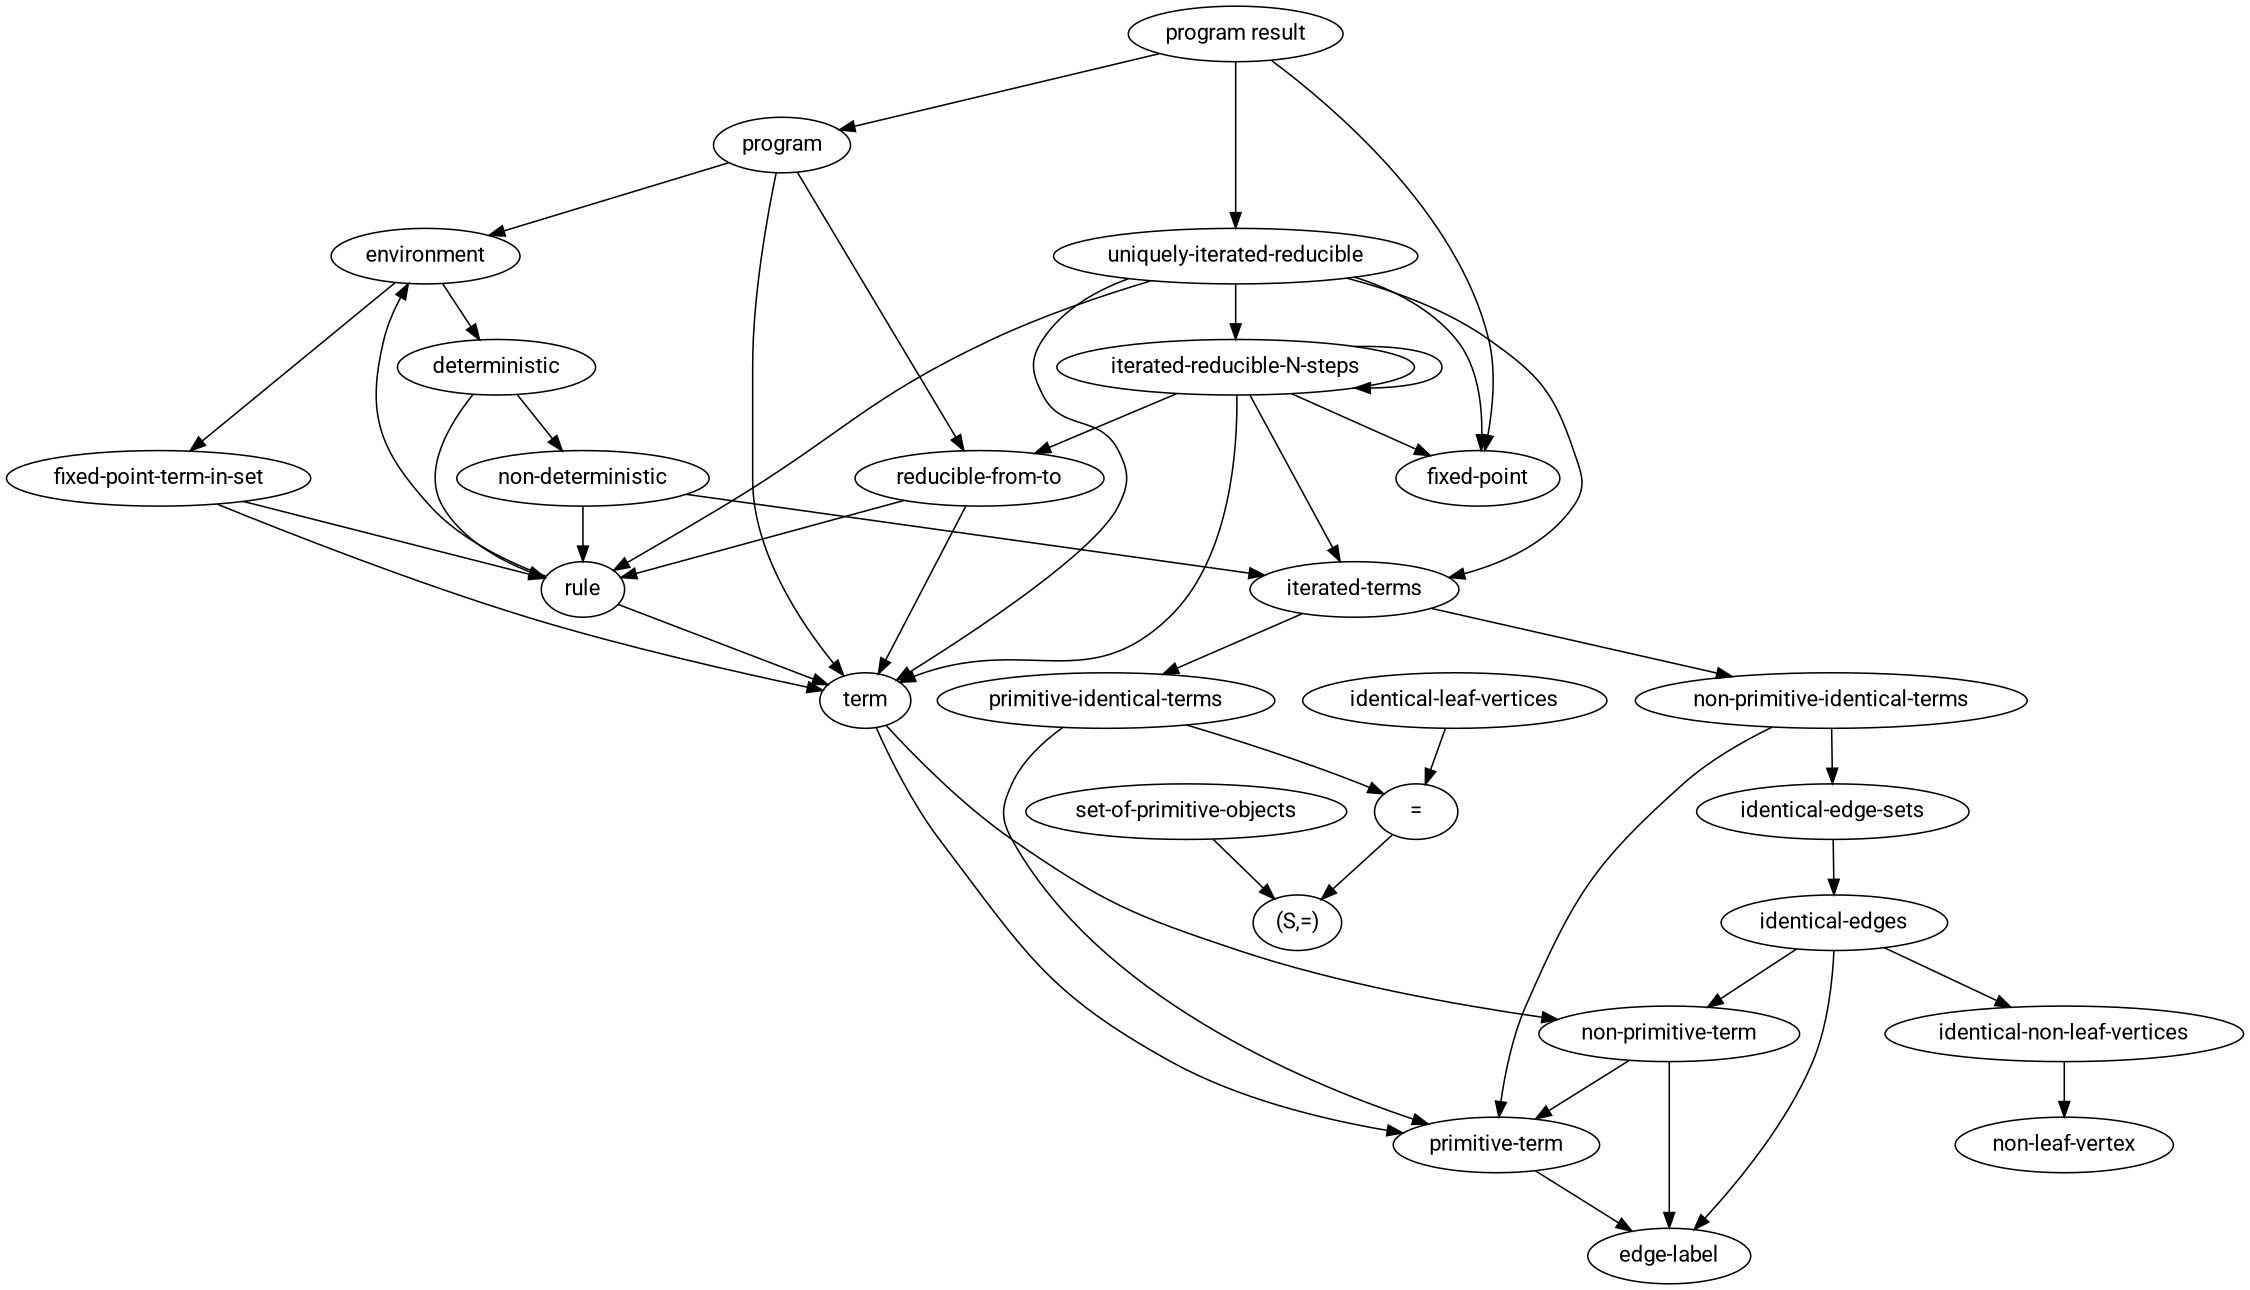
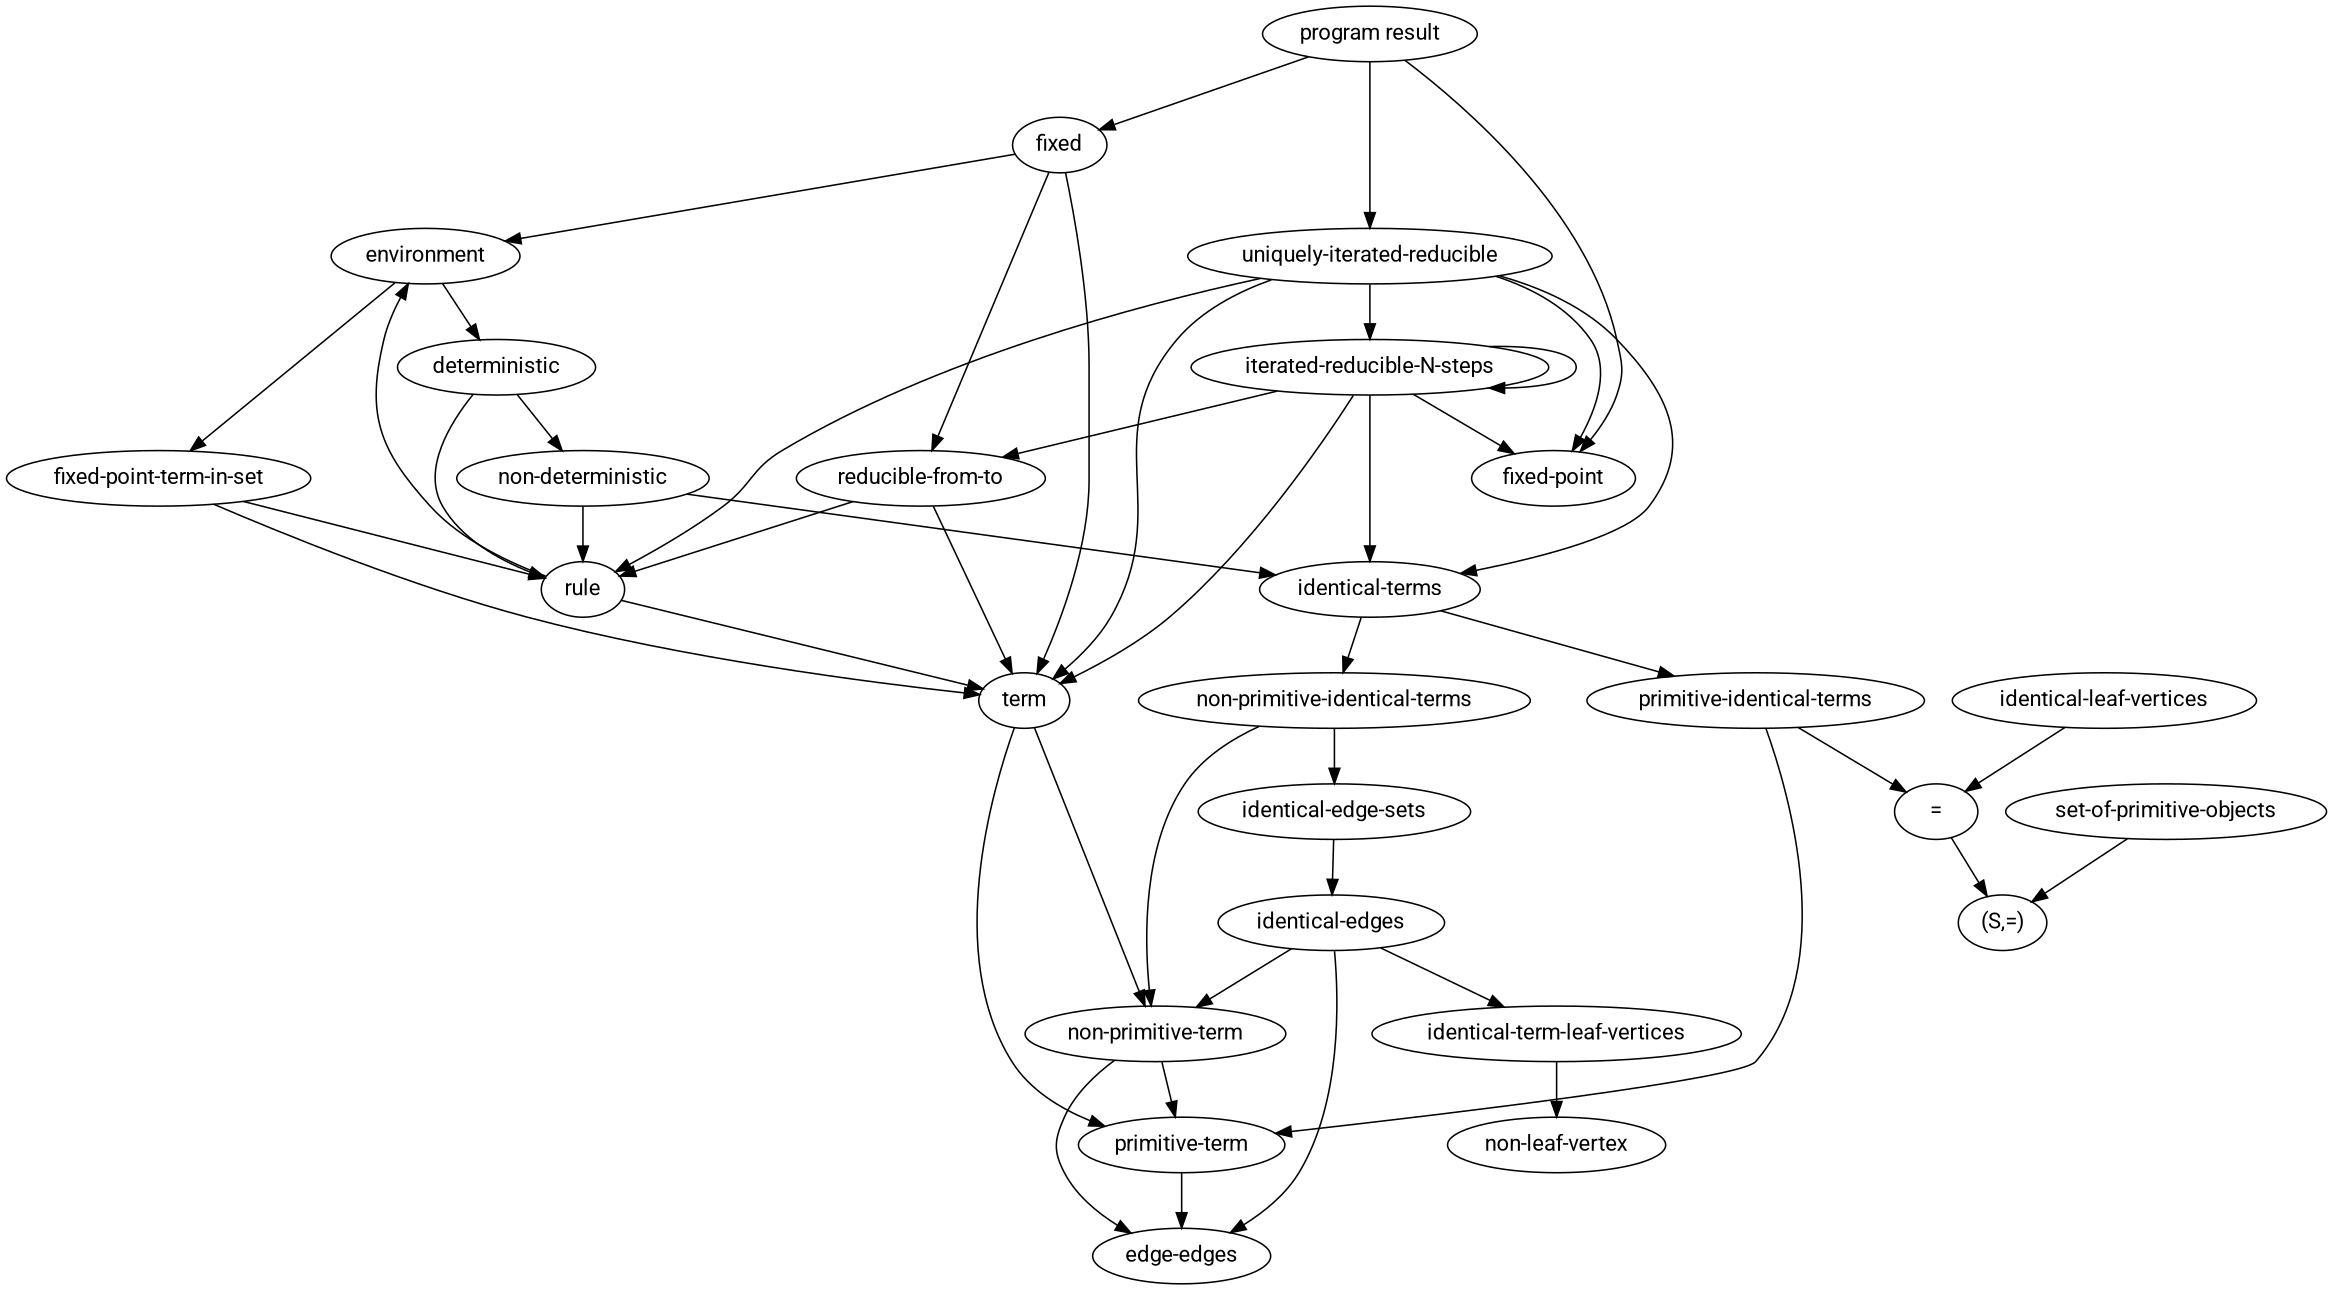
node "program": label "program" -> "fixed"
node "iterated-terms": label "iterated-terms" -> "identical-terms"
edge "non-primitive-identical-terms" -> "primitive-term": now "non-primitive-identical-terms" -> "non-primitive-term"
node "identical-non-leaf-vertices": label "identical-non-leaf-vertices" -> "identical-term-leaf-vertices"
node "edge-label": label "edge-label" -> "edge-edges"
